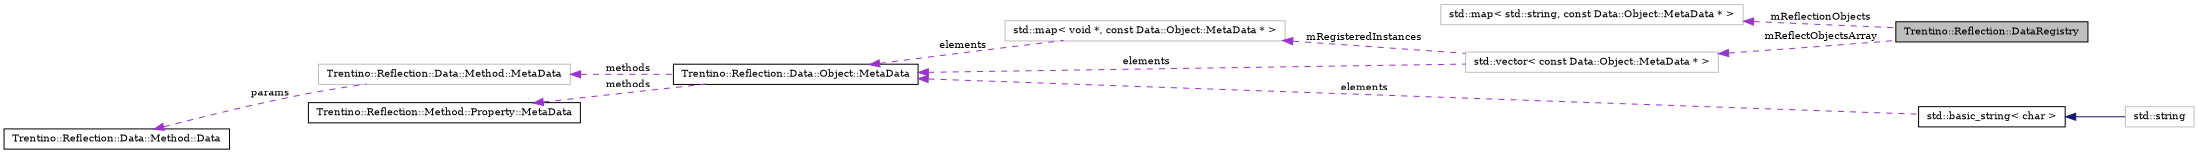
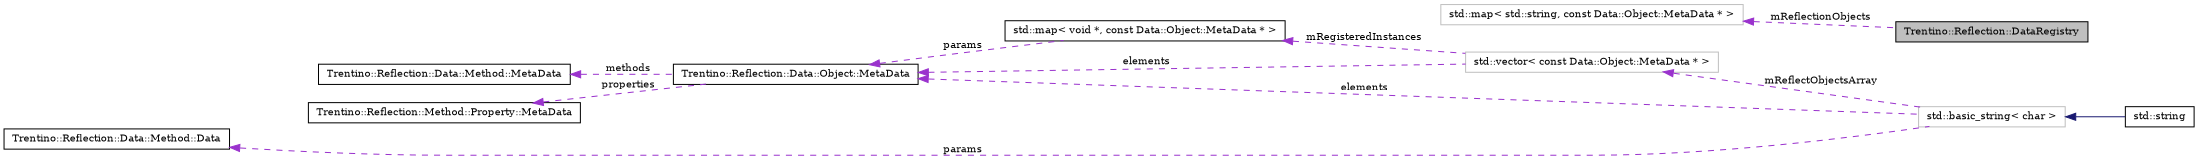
node "std::map< void *, const Data::Object::MetaData * >": color grey75 -> black
edge "std::map< void *, const Data::Object::MetaData * >" -> "Trentino::Reflection::Data::Object::MetaData": label " elements" -> " params"
edge "Trentino::Reflection::DataRegistry" -> "std::vector< const Data::Object::MetaData * >": now "std::basic_string< char >" -> "std::vector< const Data::Object::MetaData * >"
node "Trentino::Reflection::Data::Method::MetaData": color grey75 -> black
edge "Trentino::Reflection::Data::Object::MetaData" -> "Trentino::Reflection::Method::Property::MetaData": label " methods" -> " properties"
edge "Trentino::Reflection::Data::Method::MetaData" -> "Trentino::Reflection::Data::Method::Data": now "std::basic_string< char >" -> "Trentino::Reflection::Data::Method::Data"
node "std::basic_string< char >": color black -> grey75
node "std::string": color grey75 -> black
